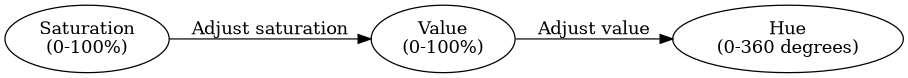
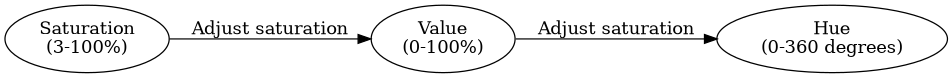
edge "Value (0-100%)" -> "Hue (0-360 degrees)": label "Adjust value" -> "Adjust saturation"
node "Saturation (0-100%)": label "Saturation (0-100%)" -> "Saturation (3-100%)"
